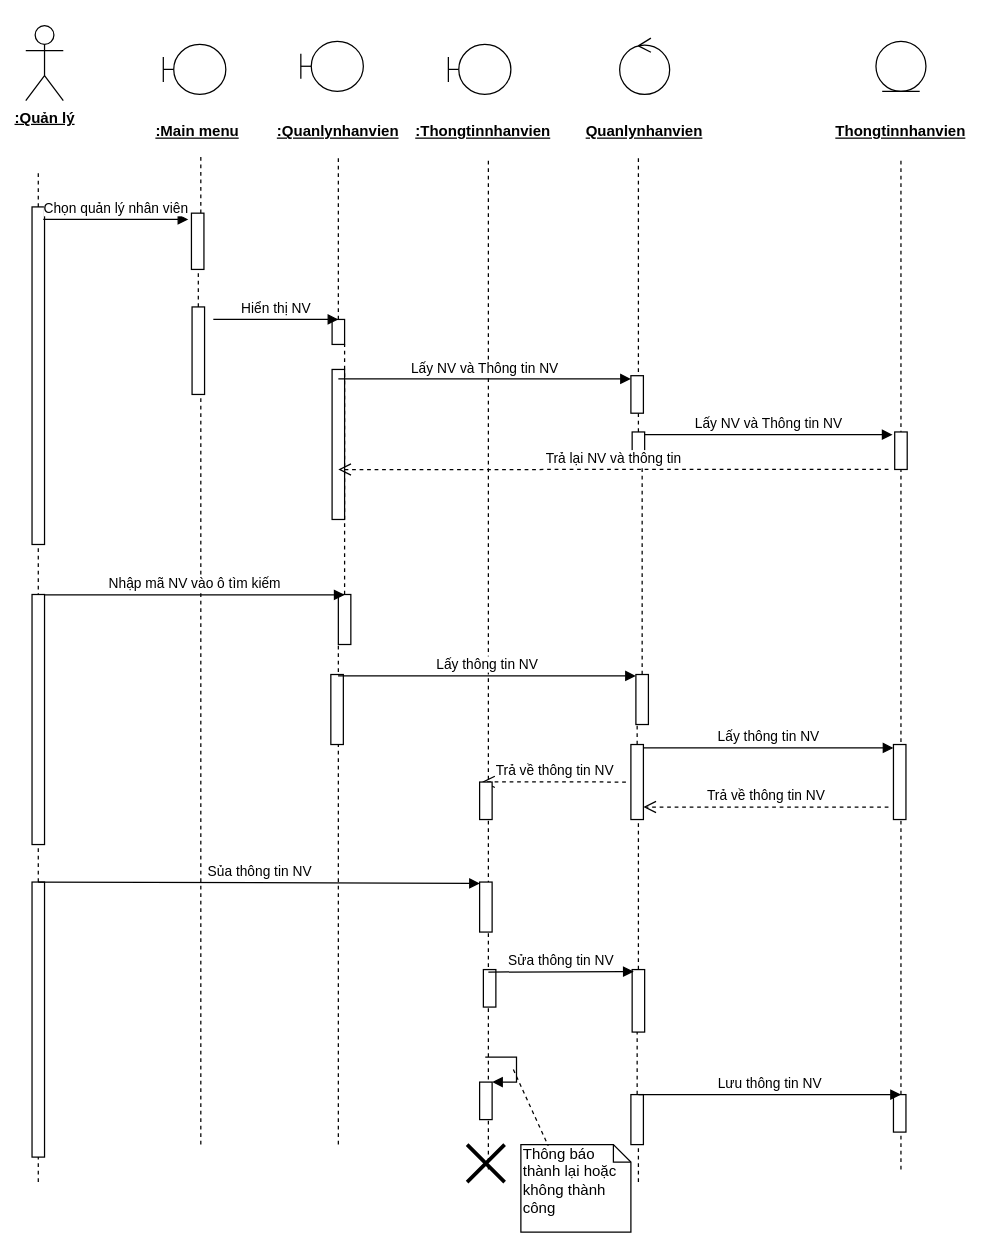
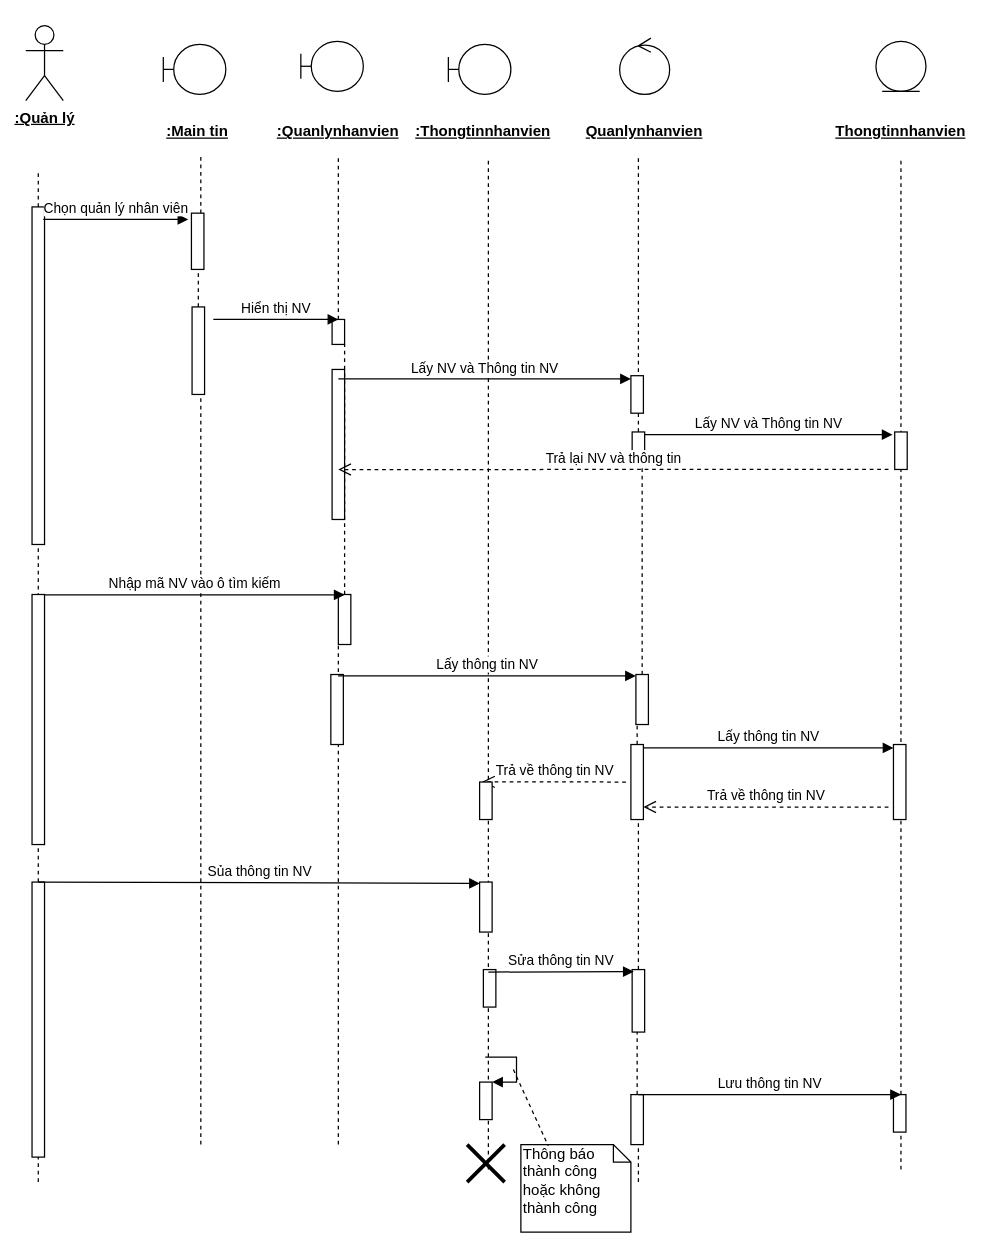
node ":Main menu": label ":Main menu" -> ":Main tin"
node "Thông báo thành lại hoặc không thành công": label "Thông báo thành lại hoặc không thành công" -> "Thông báo thành công hoặc không thành công"
